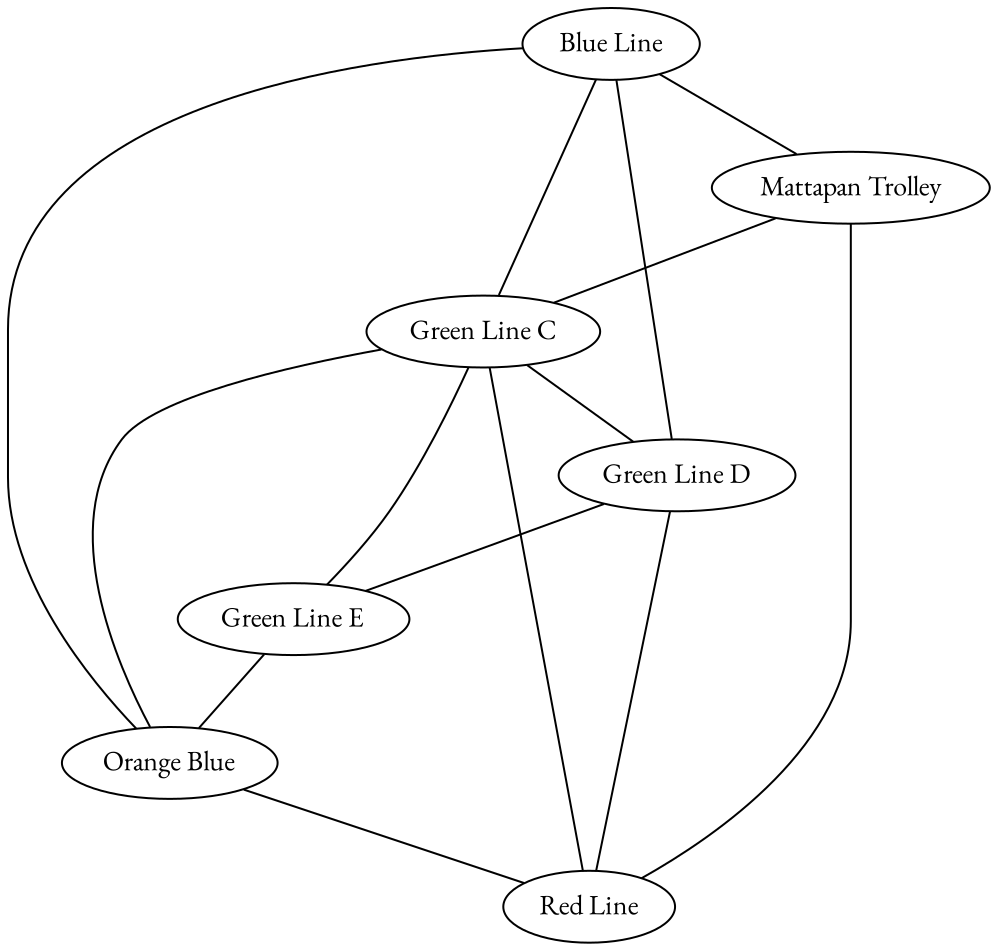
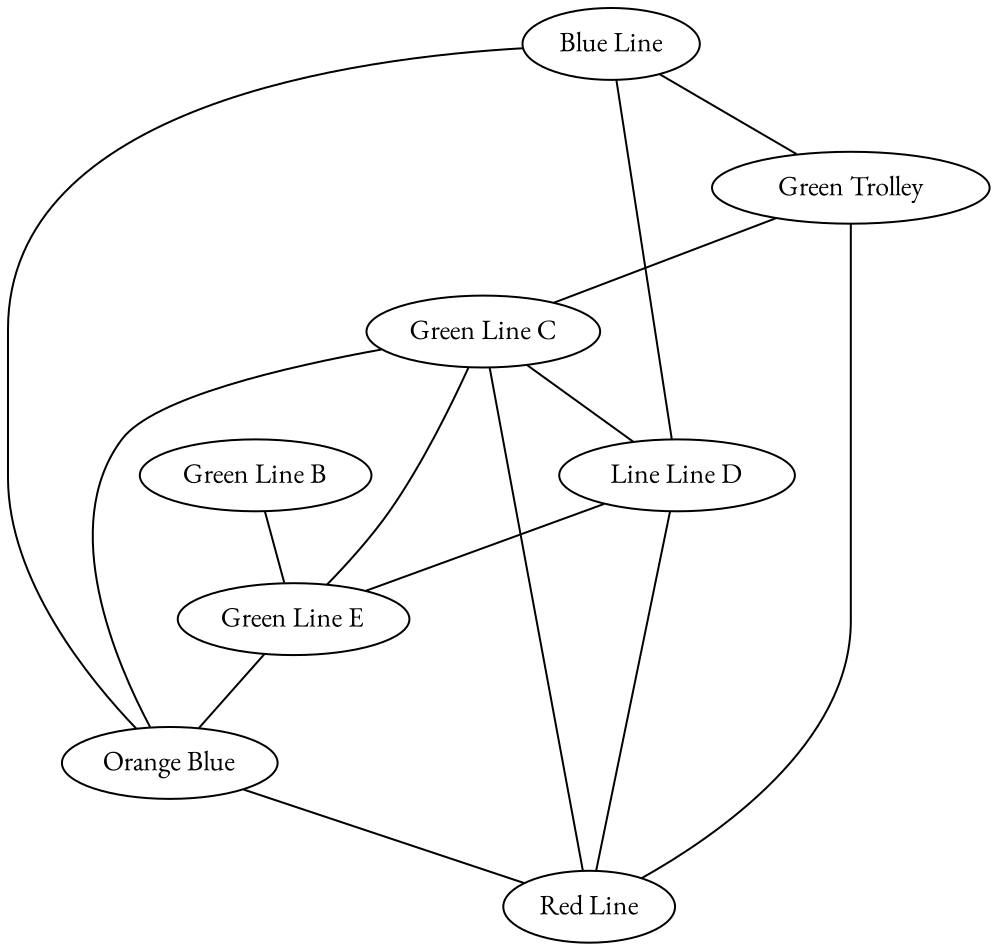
edge "Blue Line" -- "Green Line C": removed
node "Mattapan Trolley": label "Mattapan Trolley" -> "Green Trolley"
node "Green Line B": added
node "Green Line D": label "Green Line D" -> "Line Line D"
